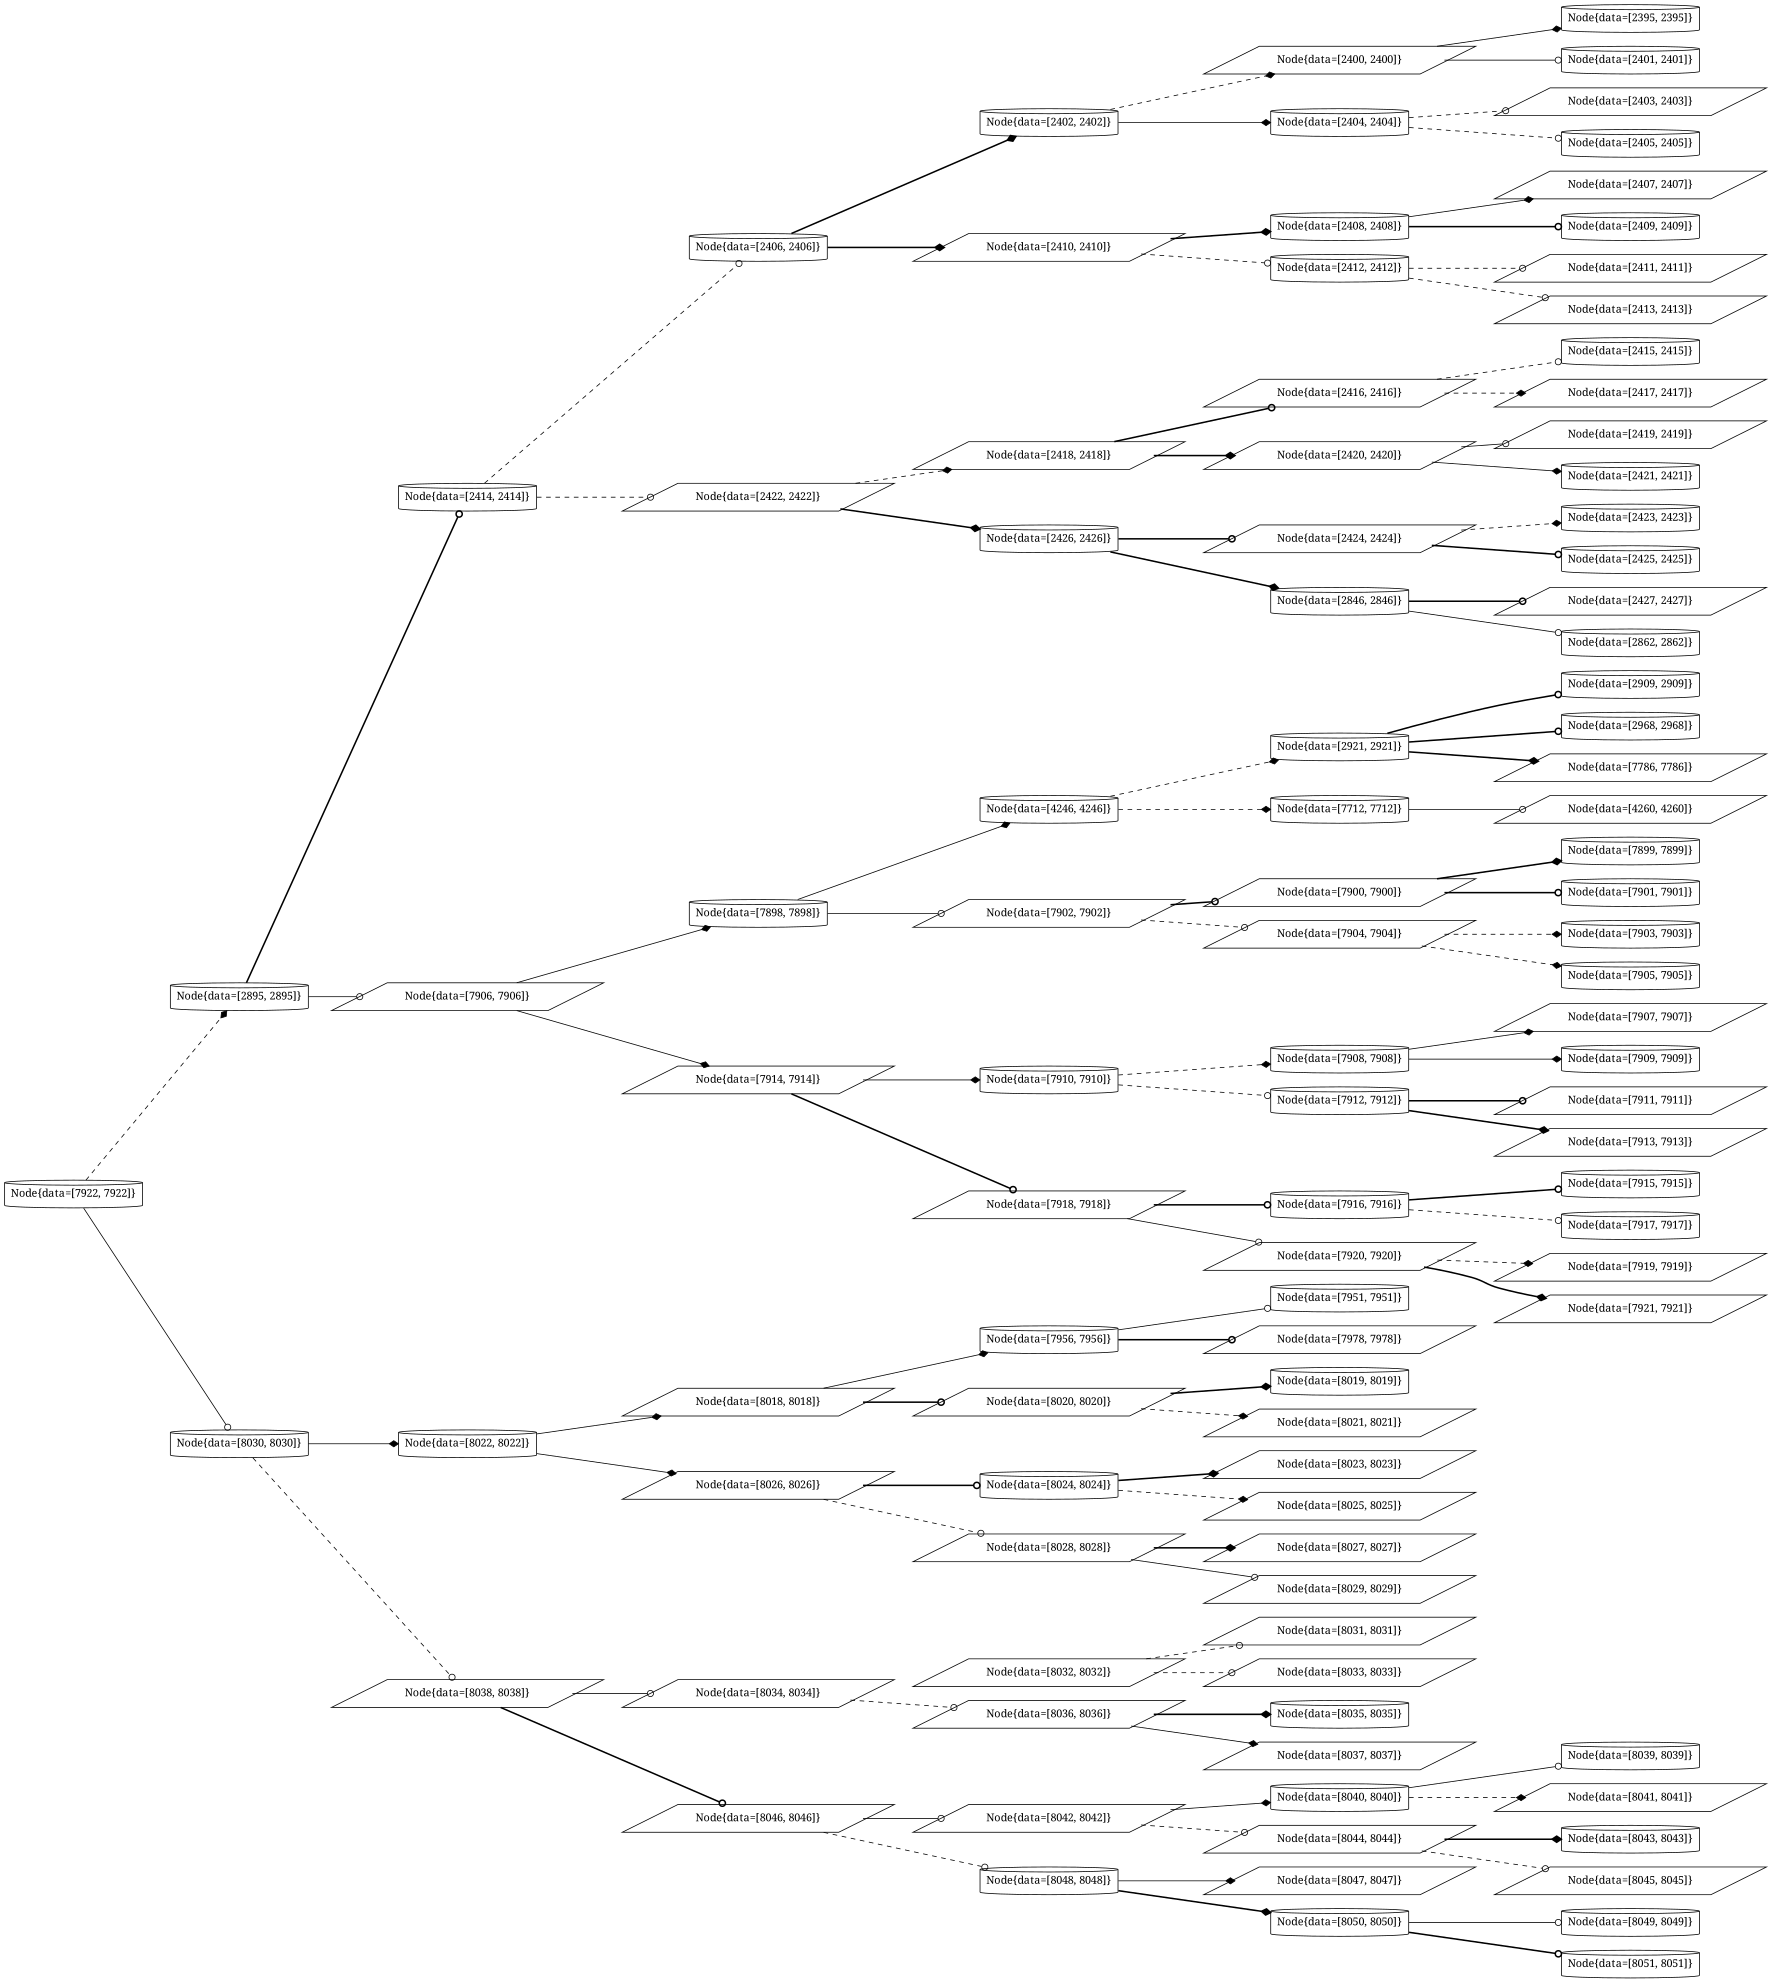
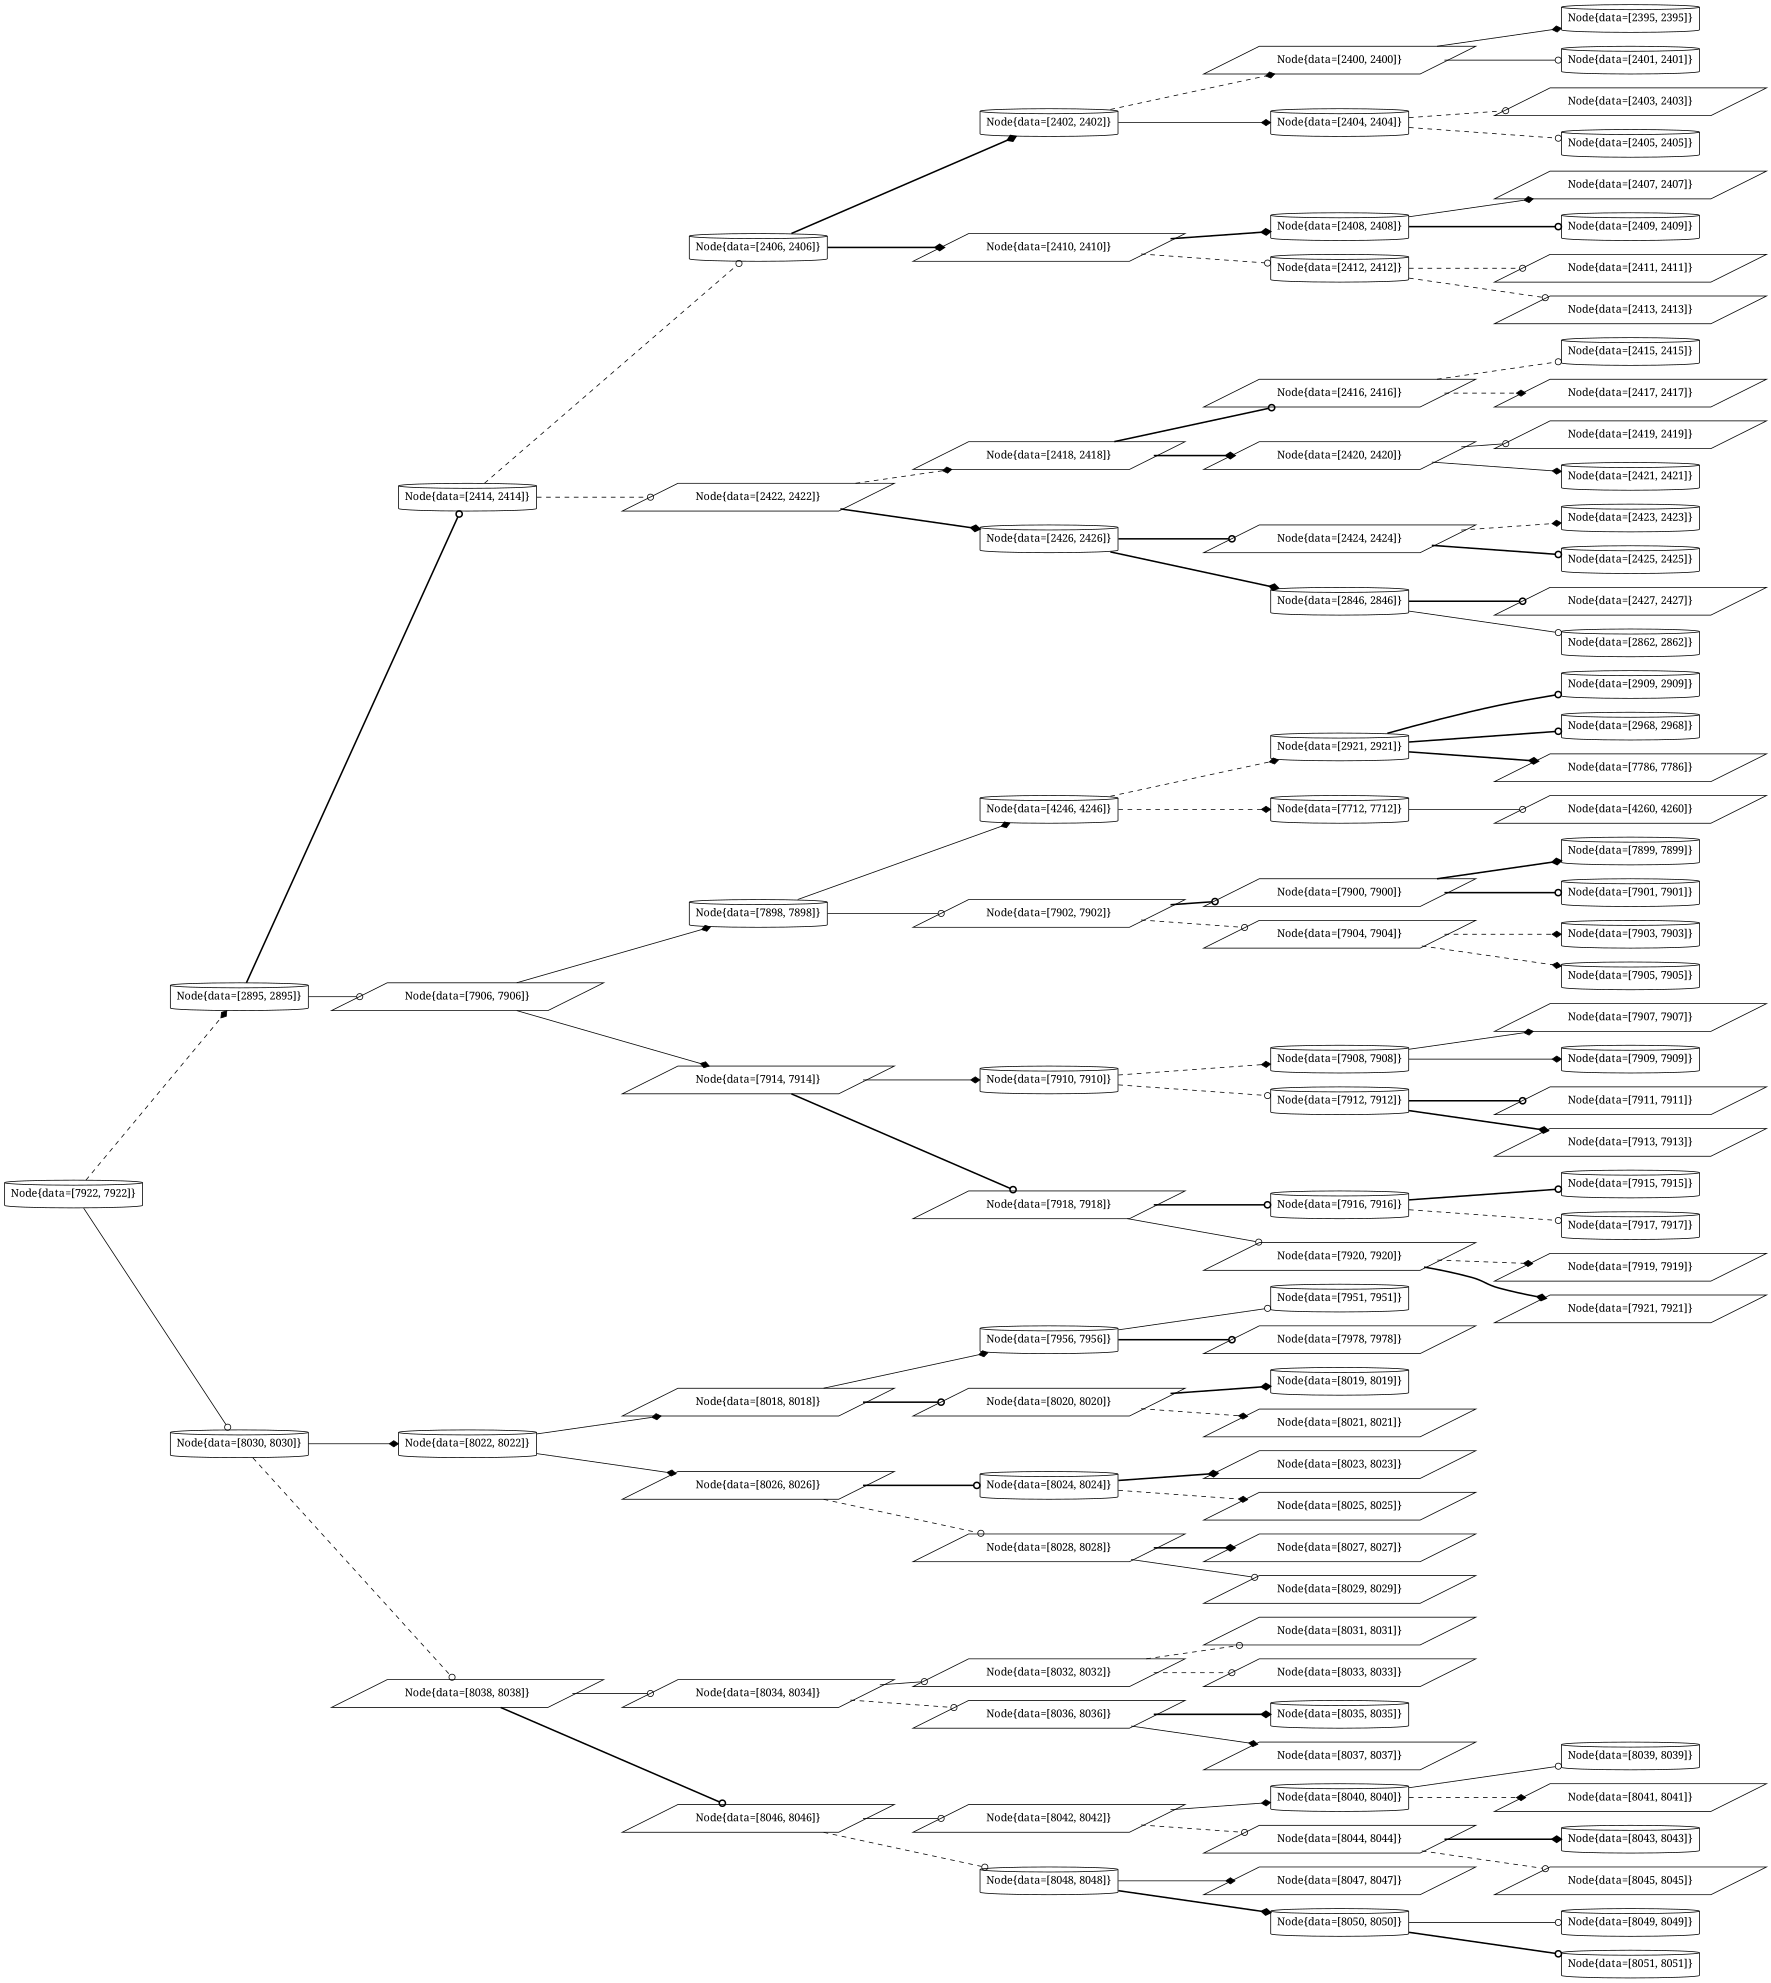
edge "Node{data=[8034, 8034]}" -> "Node{data=[8032, 8032]}": added
